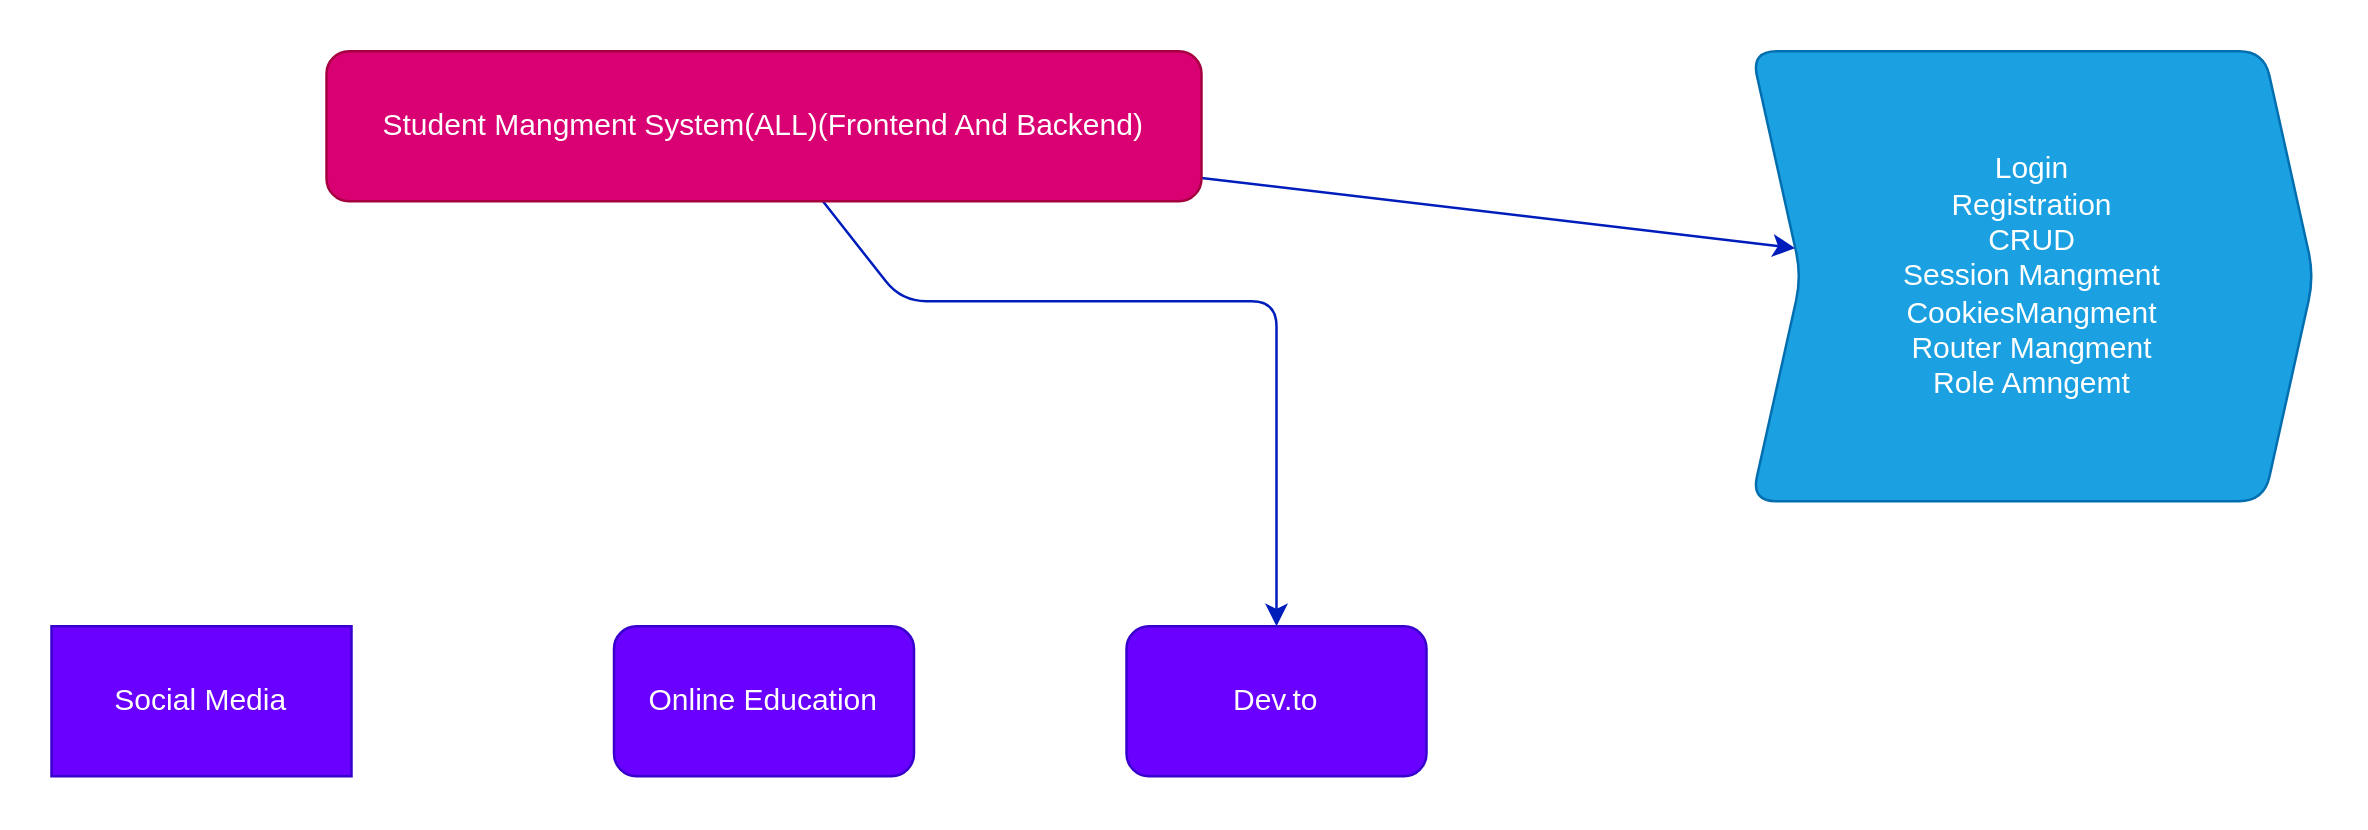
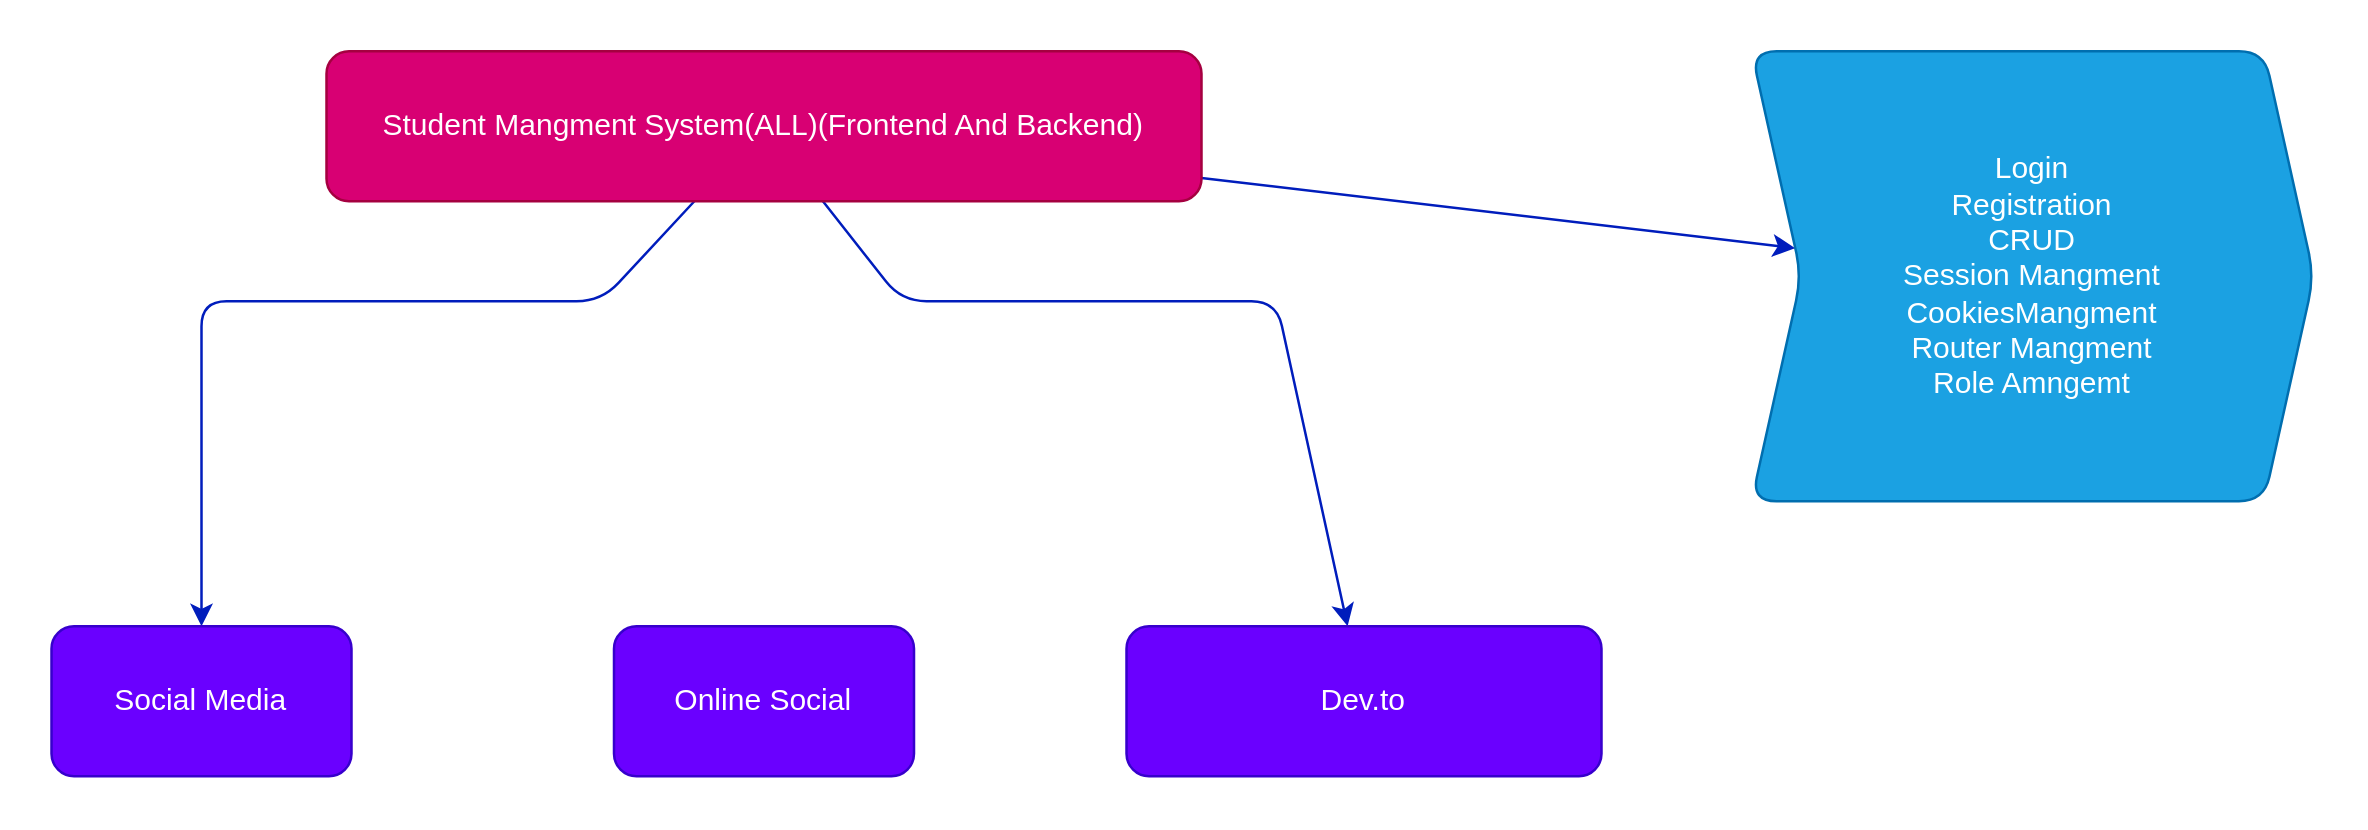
edge "Student Mangment System(ALL)(Frontend And Backend)" -> "Social Media": added
node "Social Media": shape rectangle -> rounded rectangle
node "Online Education": label "Online Education" -> "Online Social"
node "Dev.to": size 300x150 -> 475x150
